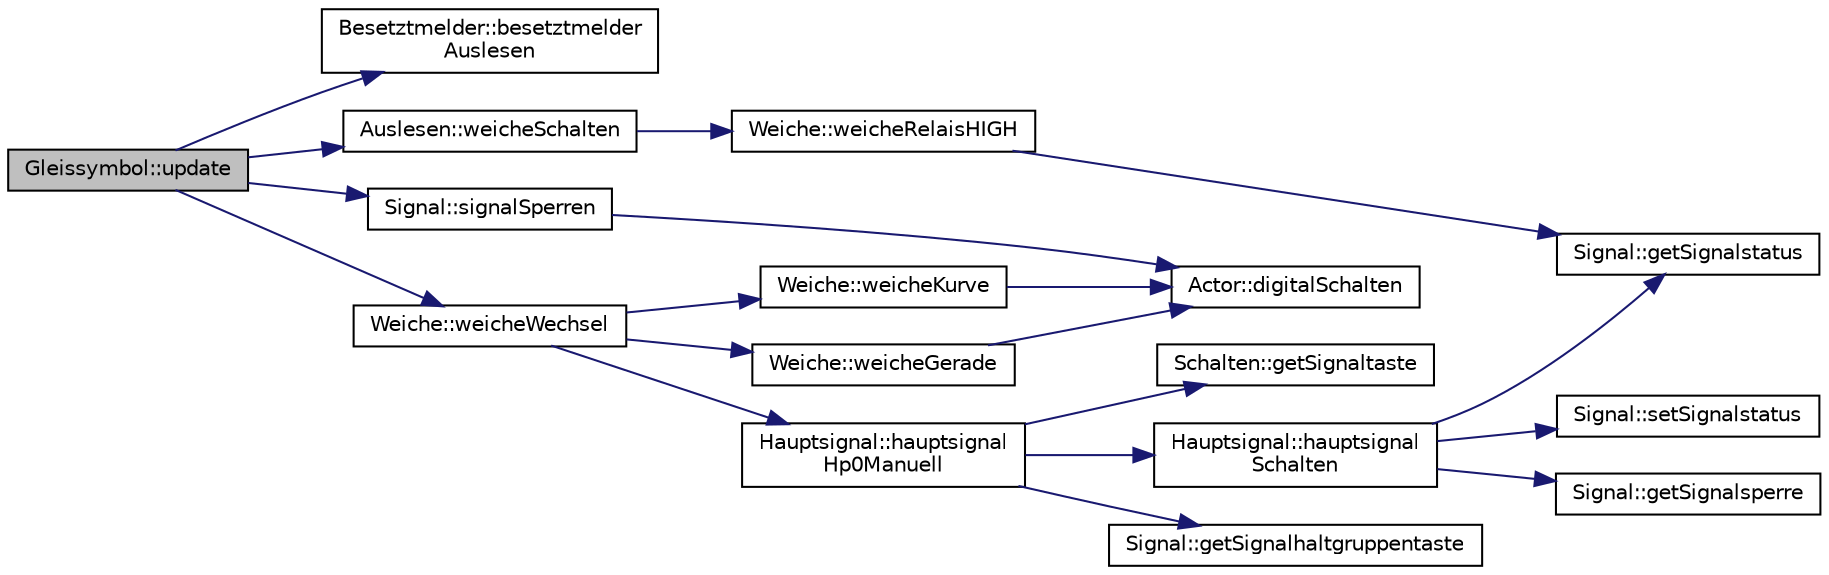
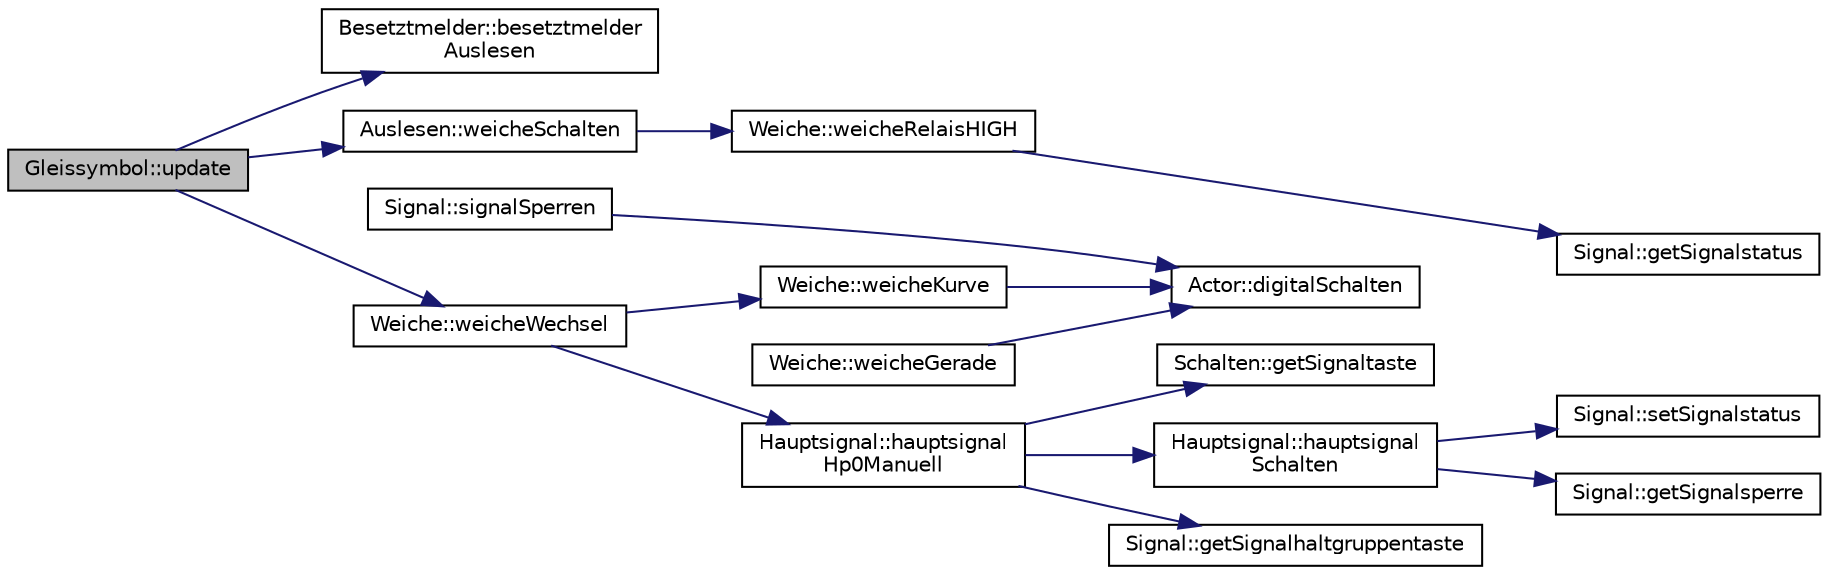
edge "Gleissymbol::update" -> "Signal::signalSperren": removed
edge "Weiche::weicheWechsel" -> "Weiche::weicheGerade": removed
edge "Hauptsignal::hauptsignal Schalten" -> "Signal::getSignalstatus": removed
